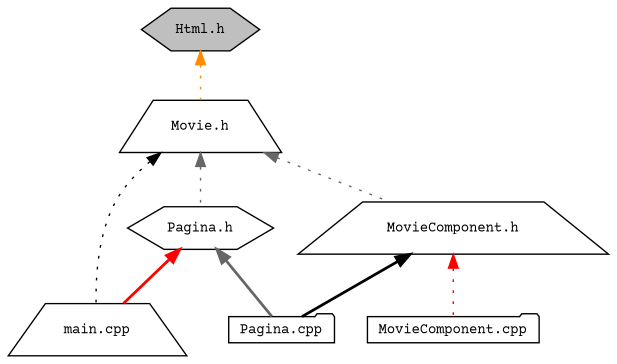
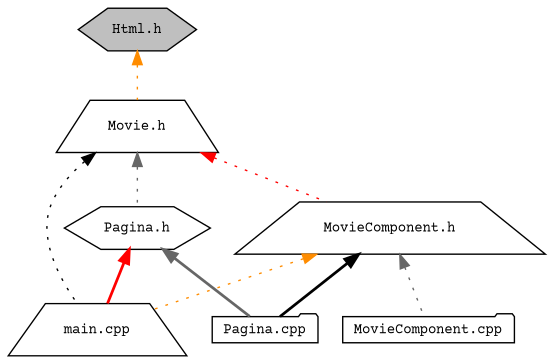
edge "MovieComponent.h" -> "Movie.h": color gray40 -> red
edge "main.cpp" -> "MovieComponent.h": added
edge "MovieComponent.cpp" -> "MovieComponent.h": color red -> gray40
